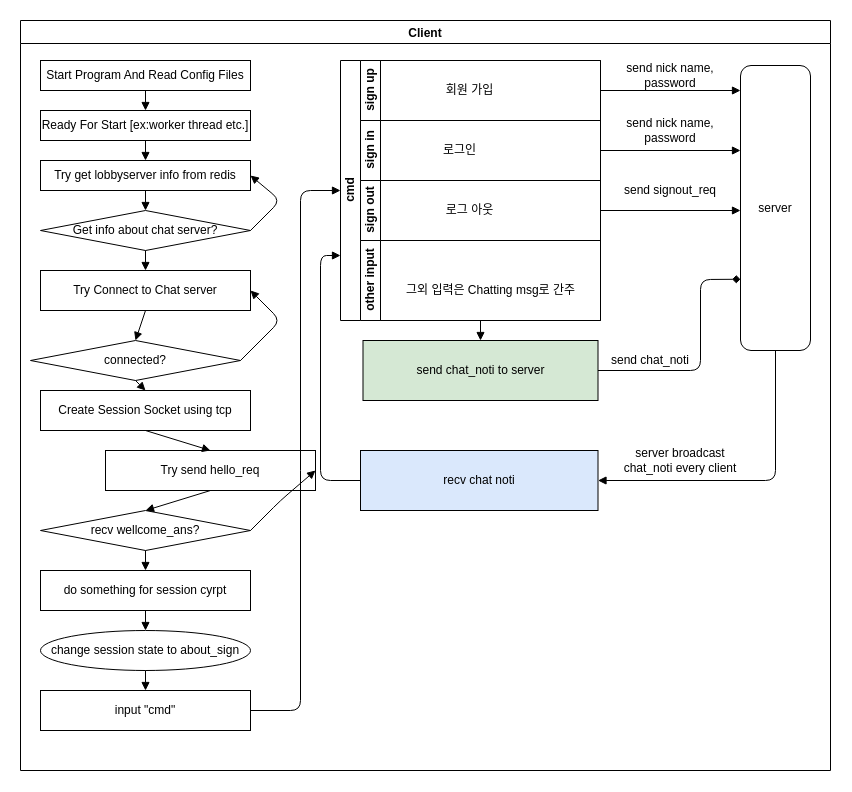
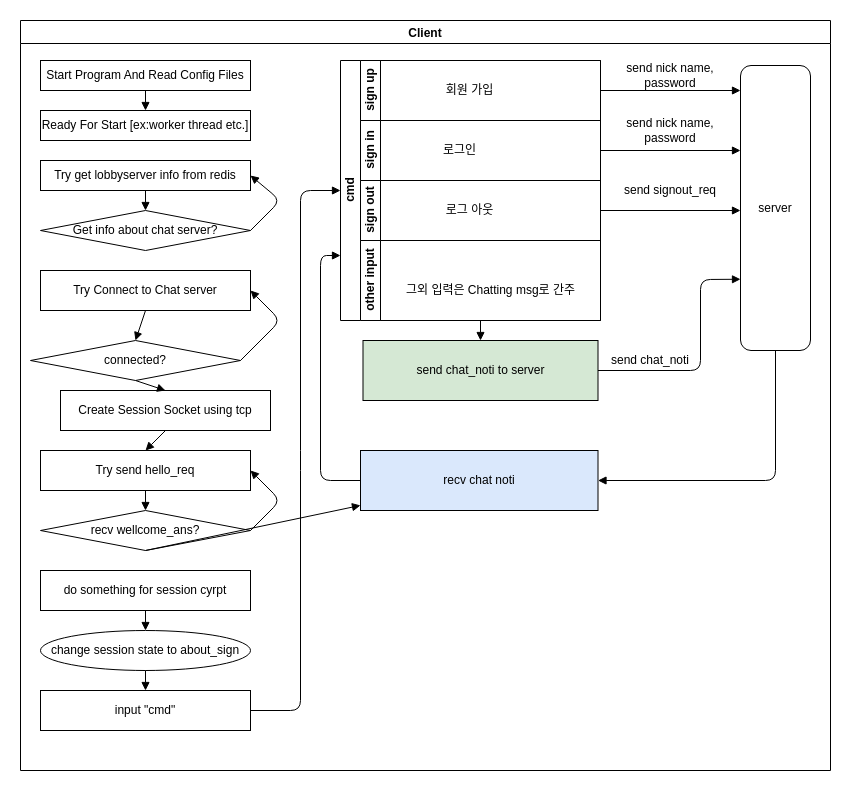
edge "Ready For Start [ex:worker thread etc.]" -> "Try get lobbyserver info from redis": removed
edge "Get info about chat server?" -> "Try Connect to Chat server": removed
edge "send chat_noti to server" -> "server": arrowhead diamond -> block
node "Create Session Socket using tcp": moved (146, 411) -> (166, 411)
node "server broadcast chat_noti every client": removed
node "Try send hello_req": moved (211, 471) -> (146, 471)
edge "recv wellcome_ans?" -> "do something for session cyrpt": now "recv wellcome_ans?" -> "recv chat noti"
